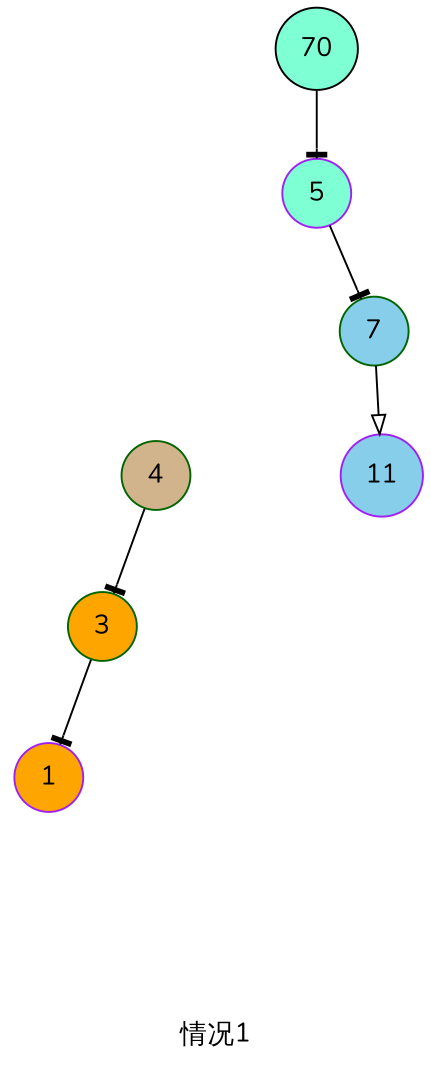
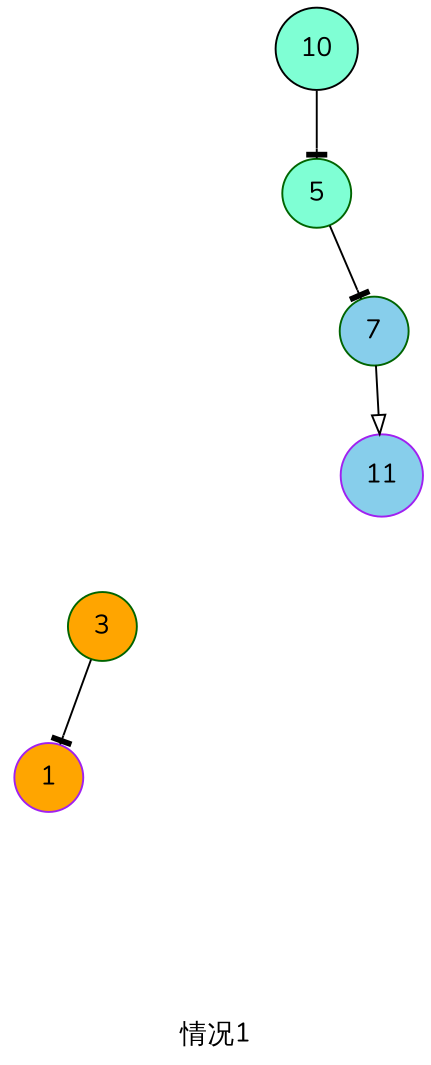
node "70": label "70" -> "10"
node "5": color purple -> darkgreen
node "4": removed
